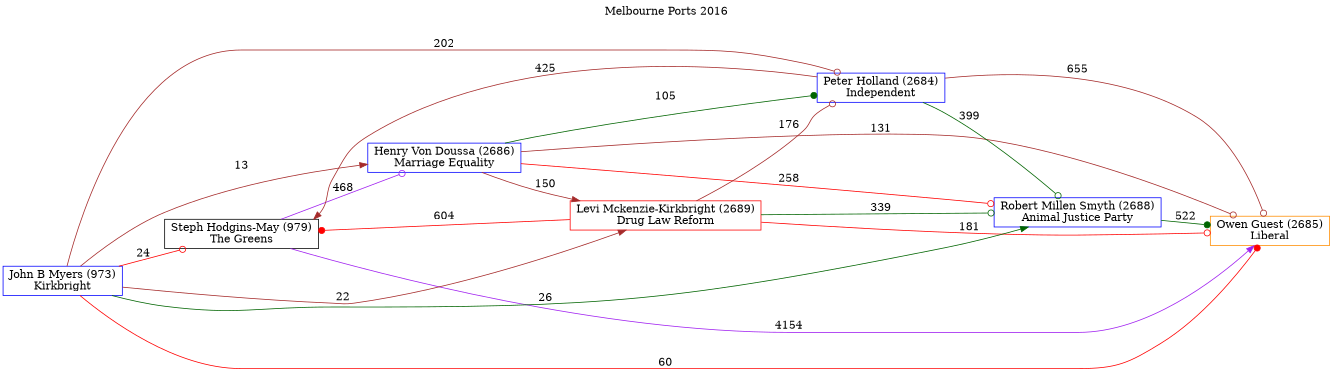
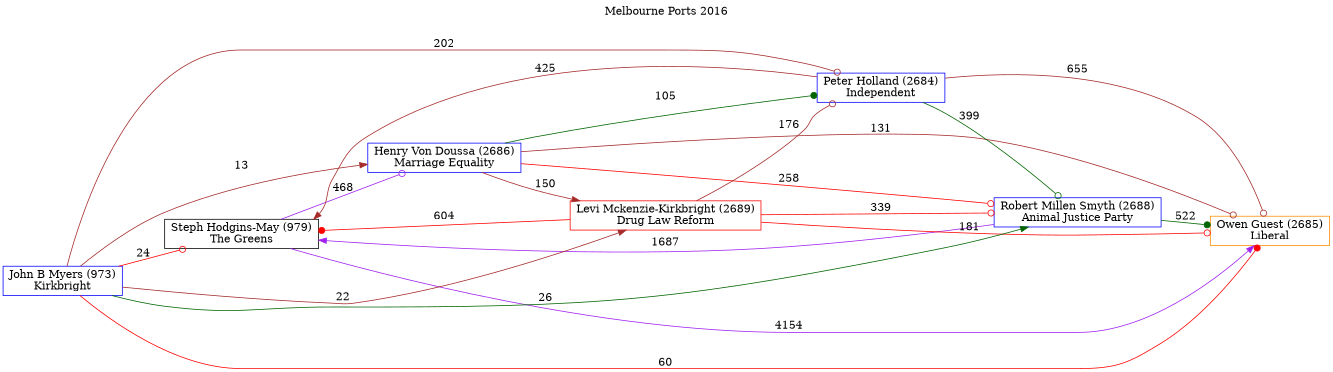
edge "Levi Mckenzie-Kirkbright (2689) Drug Law Reform" -> "Robert Millen Smyth (2688) Animal Justice Party": color darkgreen -> red
edge "Robert Millen Smyth (2688) Animal Justice Party" -> "Steph Hodgins-May (979) The Greens": added, label "1687"
